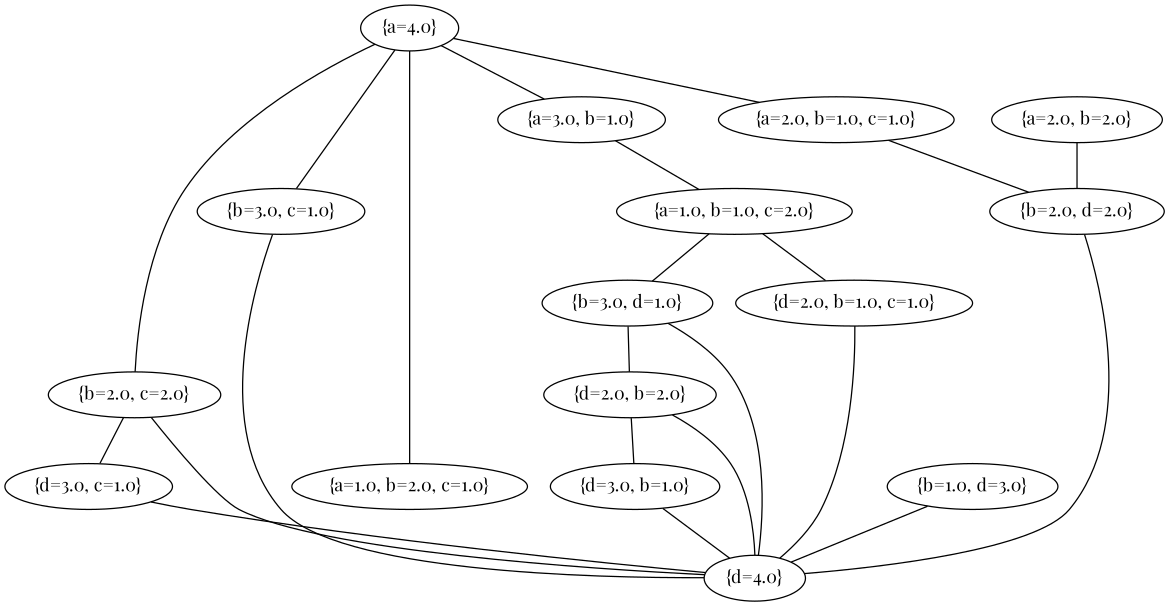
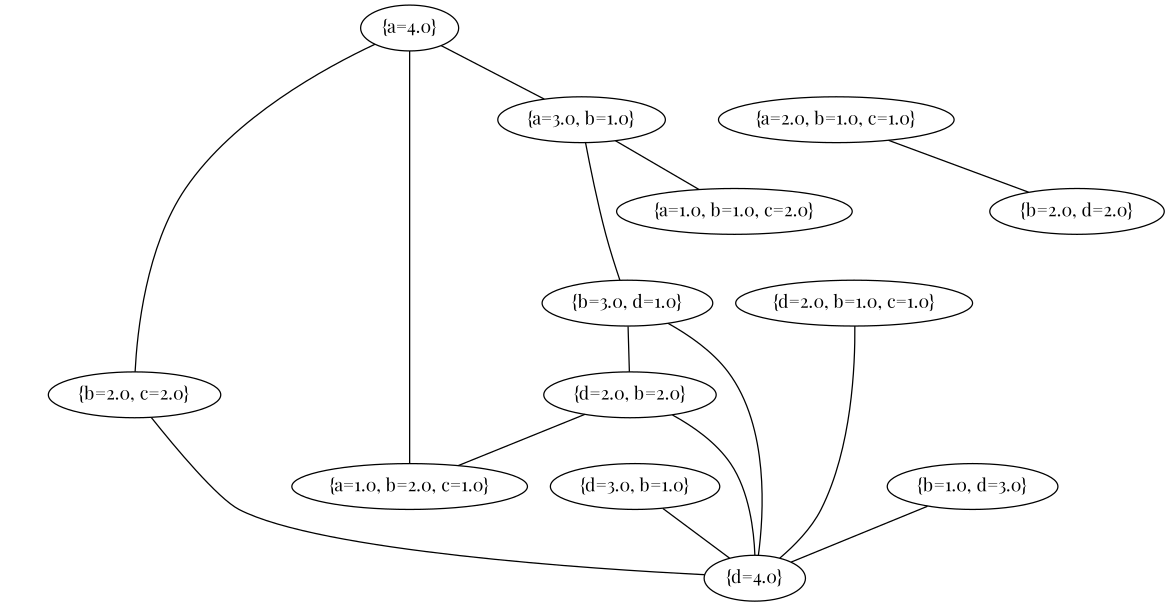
edge "{a=4.0}" -- "{a=2.0, b=1.0, c=1.0}": removed
node "{a=2.0, b=2.0}": removed
node "{b=3.0, c=1.0}": removed
edge "{a=1.0, b=1.0, c=2.0}" -- "{b=3.0, d=1.0}": now "{a=3.0, b=1.0}" -- "{b=3.0, d=1.0}"
edge "{a=1.0, b=1.0, c=2.0}" -- "{d=2.0, b=1.0, c=1.0}": removed
edge "{d=2.0, b=2.0}" -- "{d=3.0, b=1.0}": now "{d=2.0, b=2.0}" -- "{a=1.0, b=2.0, c=1.0}"
node "{d=3.0, c=1.0}": removed
edge "{b=2.0, d=2.0}" -- "{d=4.0}": removed
